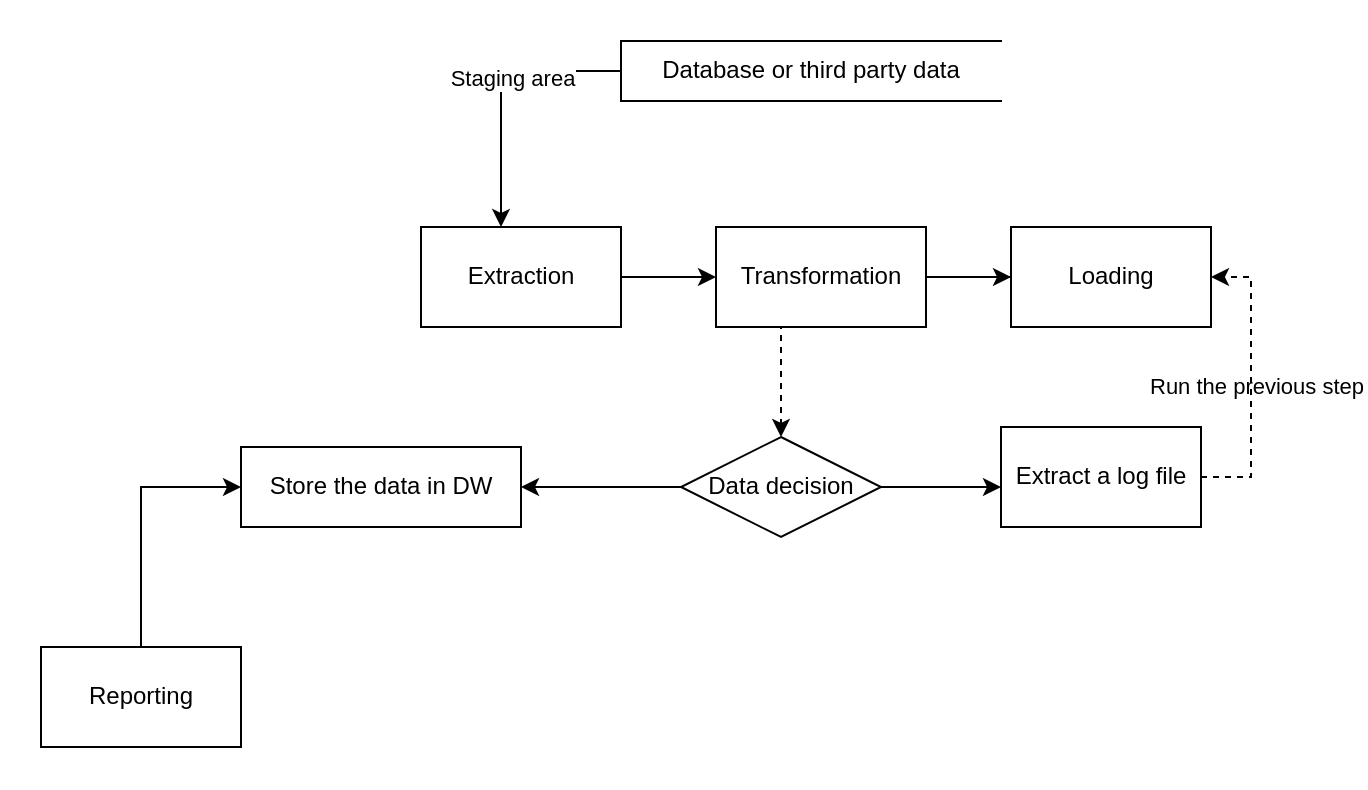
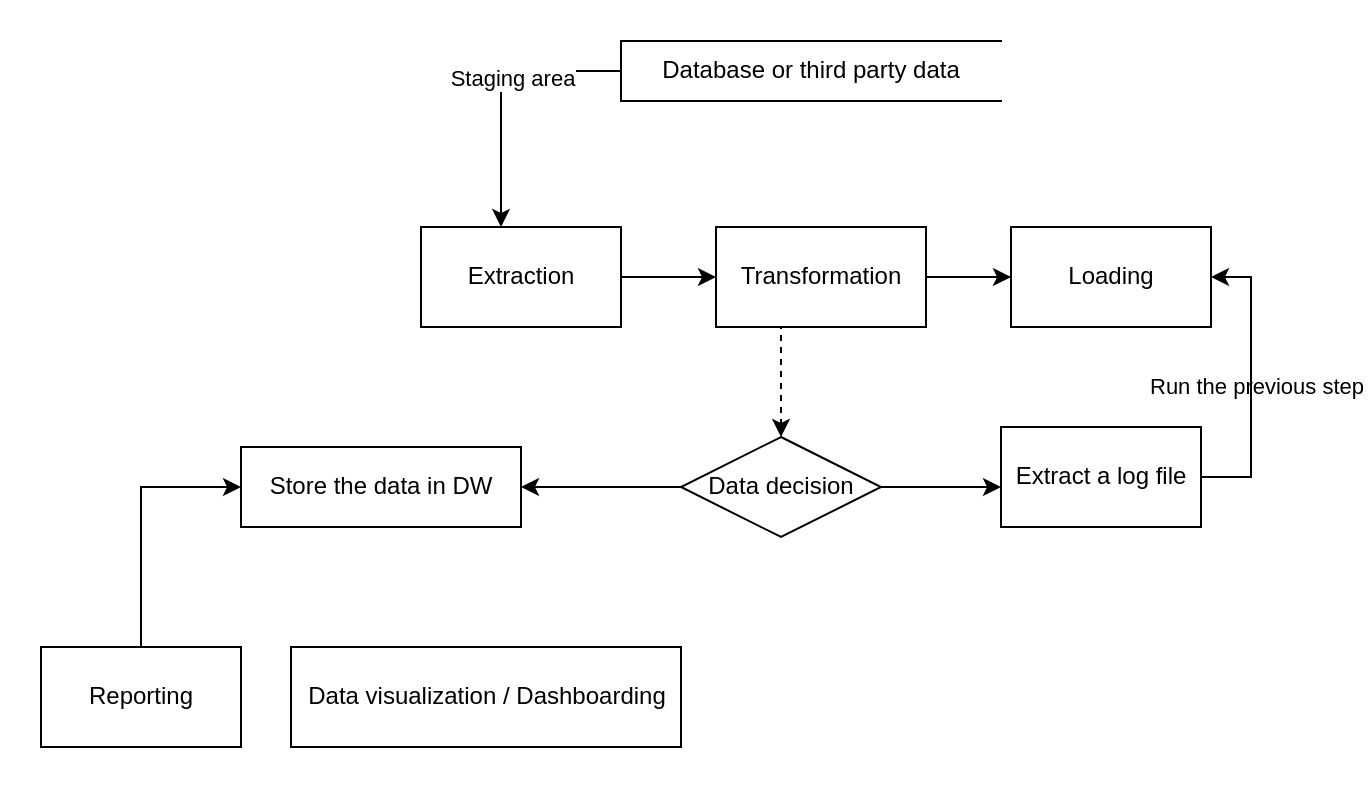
edge "Extract a log file" -> "Loading": style dashed -> solid
node "Data visualization / Dashboarding": added
